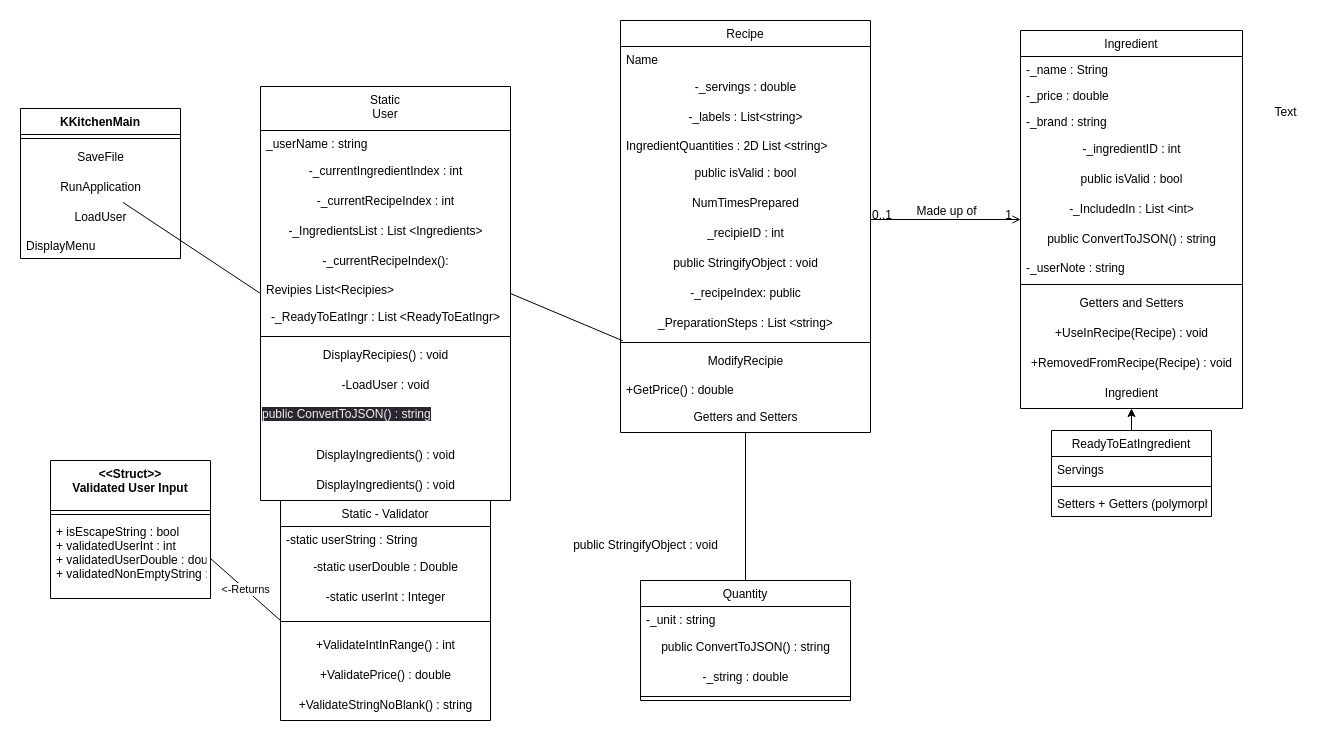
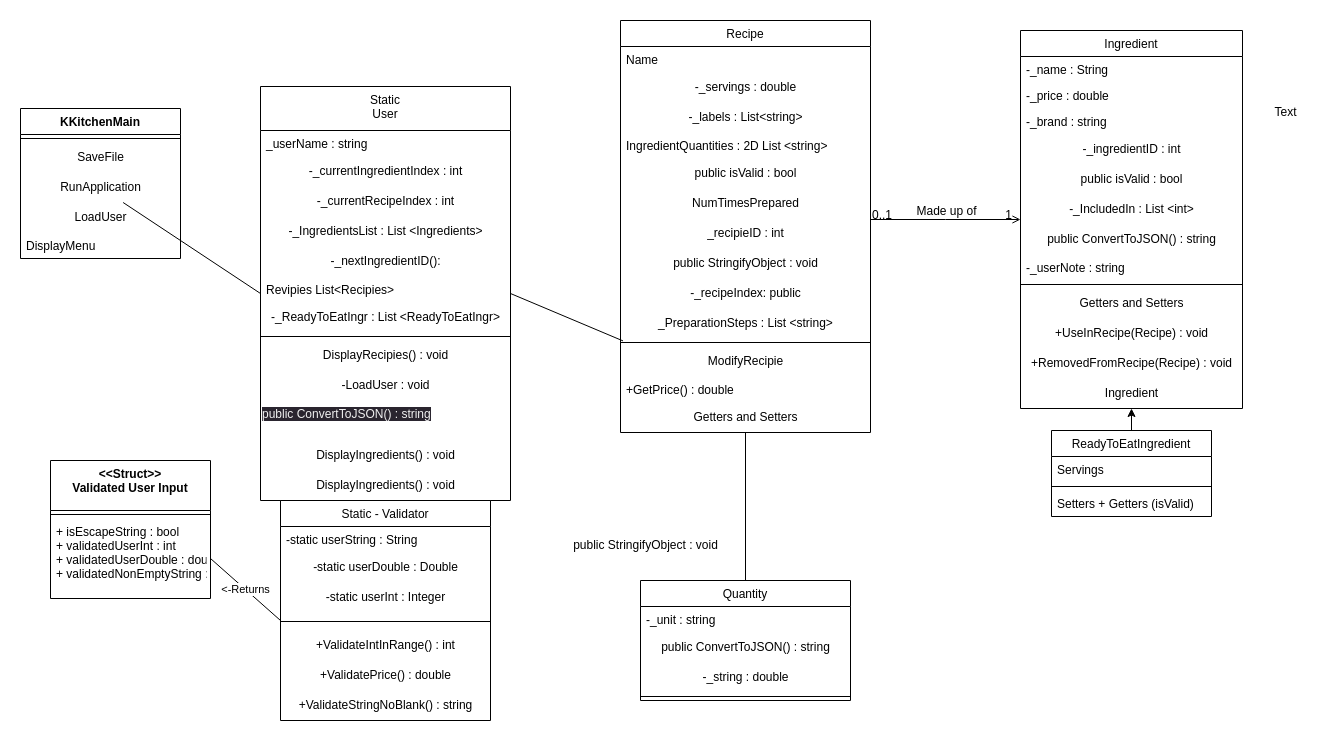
node "-_currentRecipeIndex():": label "-_currentRecipeIndex():" -> "-_nextIngredientID():"
node "Setters + Getters (polymorph)": label "Setters + Getters (polymorph)" -> "Setters + Getters (isValid)"
